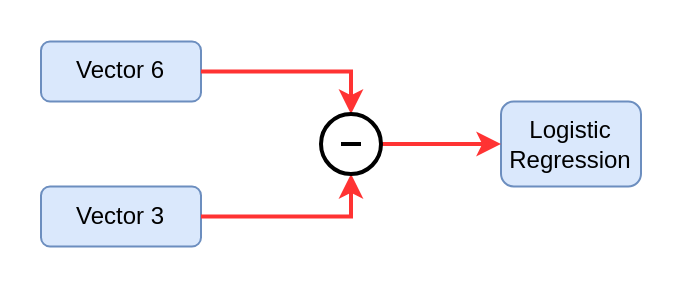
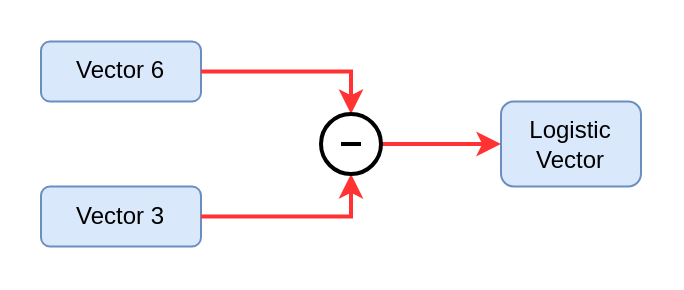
node "Logistic Regression": label "Logistic Regression" -> "Logistic Vector"
